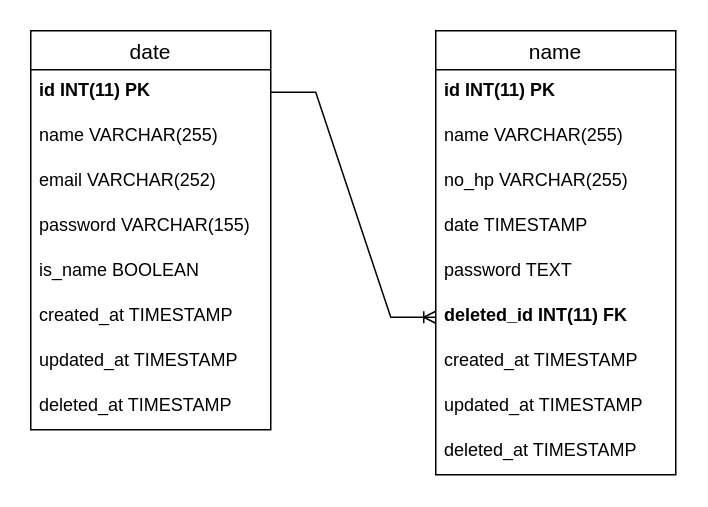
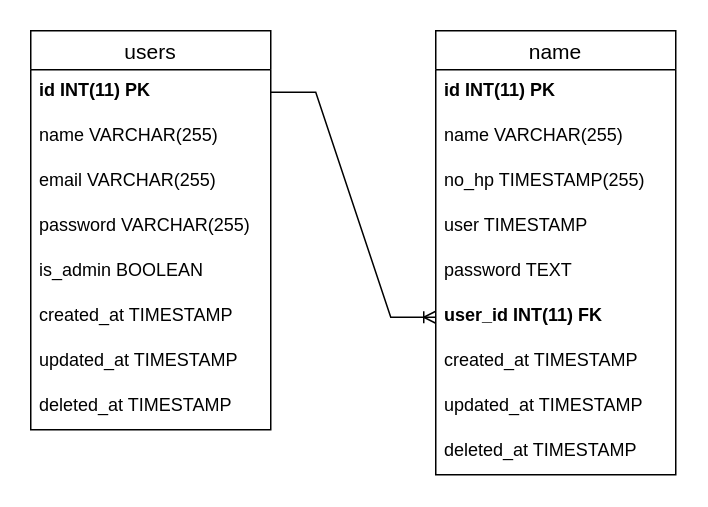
node "date": label "date" -> "users"
node "email VARCHAR(252)": label "email VARCHAR(252)" -> "email VARCHAR(255)"
node "no_hp VARCHAR(255)": label "no_hp VARCHAR(255)" -> "no_hp TIMESTAMP(255)"
node "password VARCHAR(155)": label "password VARCHAR(155)" -> "password VARCHAR(255)"
node "date TIMESTAMP": label "date TIMESTAMP" -> "user TIMESTAMP"
node "is_name BOOLEAN": label "is_name BOOLEAN" -> "is_admin BOOLEAN"
node "deleted_id INT(11) FK": label "deleted_id INT(11) FK" -> "user_id INT(11) FK"
